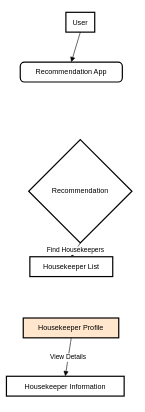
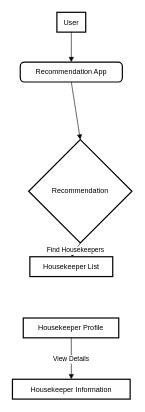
node "User": moved (80, 22) -> (71, 22)
edge "Recommendation App" -> "Recommendation": added
node "Housekeeper Profile": fillcolor #ffe6cc -> #ffffff
node "Housekeeper Information": moved (65, 386) -> (71, 389)
